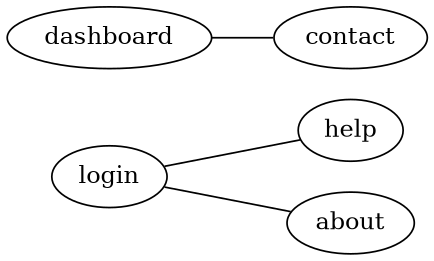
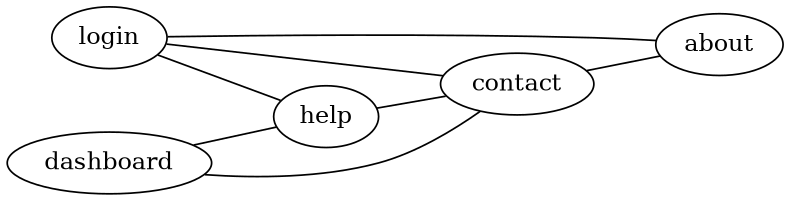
edge "login" -- "contact": added
edge "about" -- "contact": added
edge "contact" -- "help": added
edge "help" -- "dashboard": added
